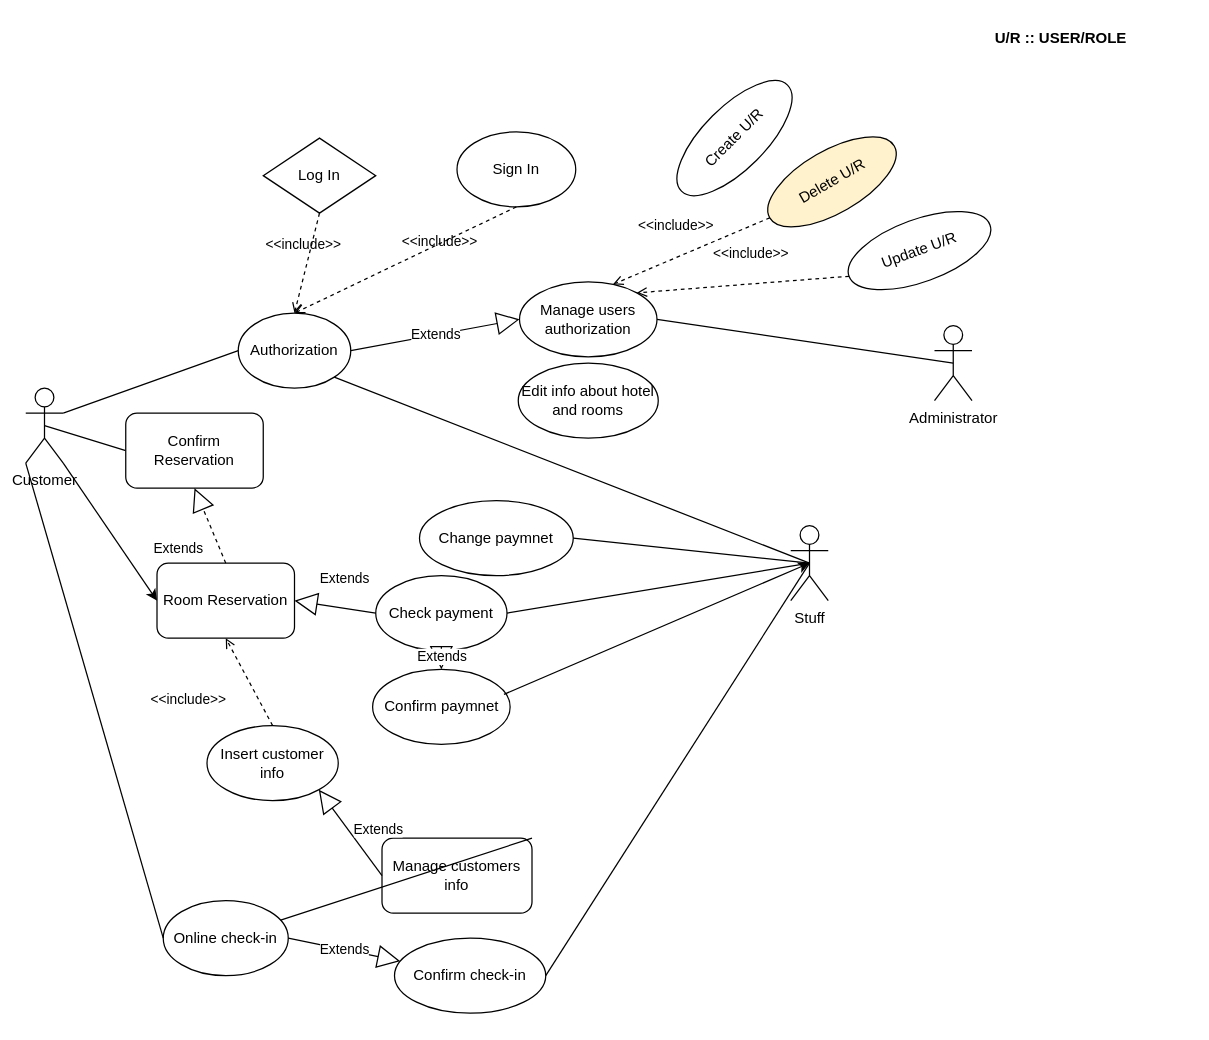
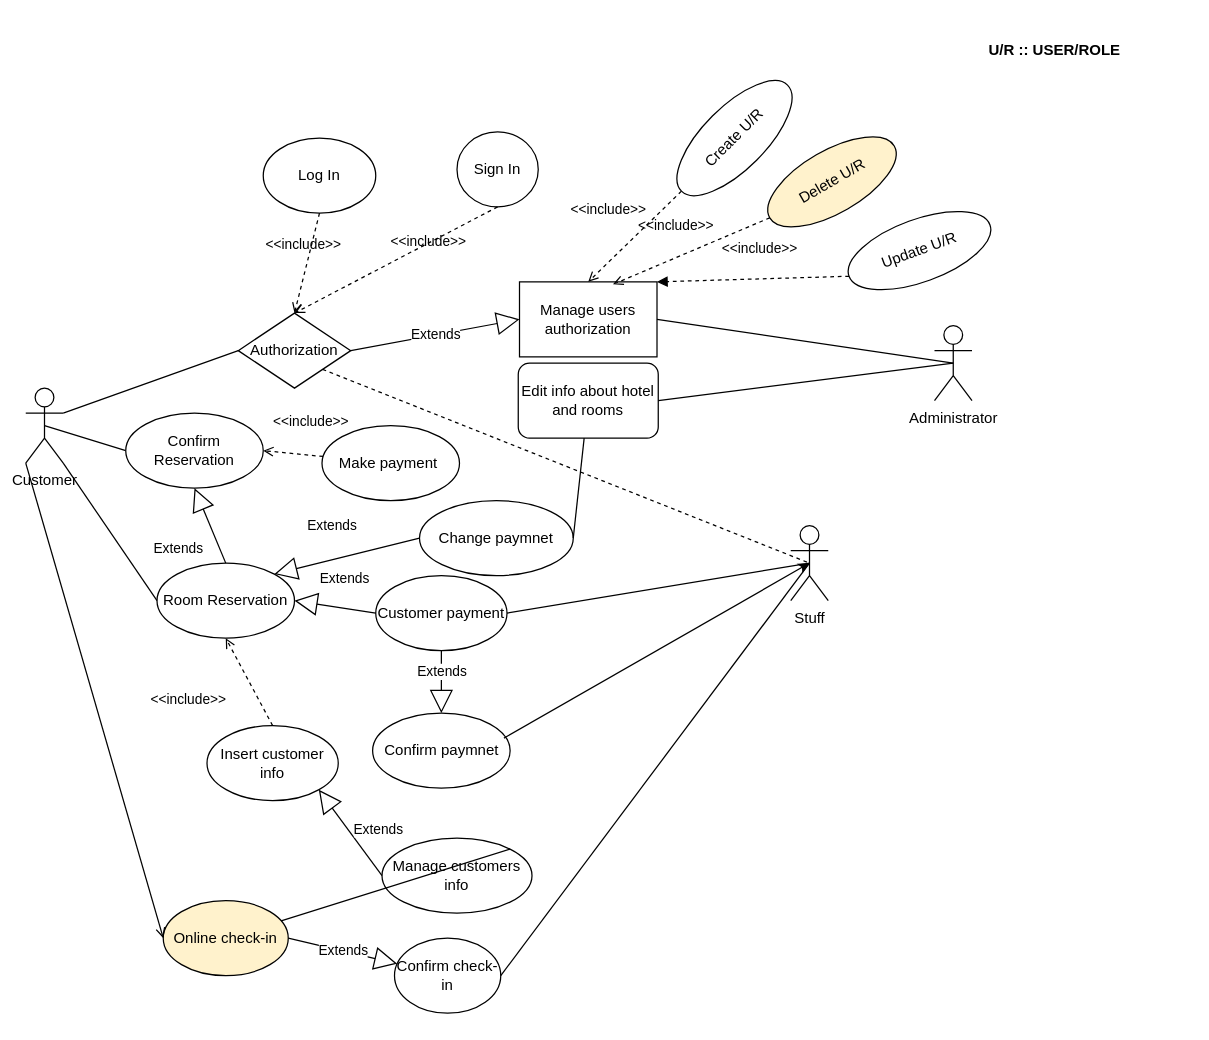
node "U/R :: USER/ROLE": moved (1063, 38) -> (1057, 51)
node "Sign In": size 119x75 -> 81x75
node "Log In": shape diamond -> ellipse
edge "Create U/R" -> "Manage users authorization": added, label "<<include>>"
edge "Update U/R" -> "Manage users authorization": arrowhead open -> block
node "Manage users authorization": shape ellipse -> rectangle
node "Authorization": shape ellipse -> diamond
edge "Administrator" -- "Edit info about hotel and rooms": added
node "Edit info about hotel and rooms": shape ellipse -> rounded rectangle
node "Confirm Reservation": shape rounded rectangle -> ellipse
edge "Make payment" -> "Confirm Reservation": added, label "<<include>>"
node "Make payment": added
edge "Authorization" -- "Stuff": style solid -> dashed
edge "Room Reservation" -> "Confirm Reservation": style dashed -> solid
edge "Change paymnet" -- "Stuff": now "Change paymnet" -- "Edit info about hotel and rooms"
edge "Change paymnet" -> "Room Reservation": added, label "Extends"
edge "Customer" -> "Room Reservation": arrowhead classic -> none
node "Room Reservation": shape rounded rectangle -> ellipse
node "Check payment": label "Check payment" -> "Customer payment"
node "Confirm paymnet": moved (441, 707) -> (441, 751)
node "Manage customers info": shape rounded rectangle -> ellipse
edge "Customer" -- "Online check-in": arrowhead none -> open
node "Online check-in": fillcolor #ffffff -> #fff2cc
node "Confirm check-in": size 151x75 -> 106x75
